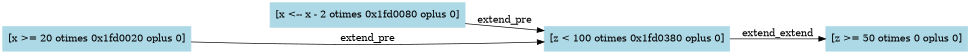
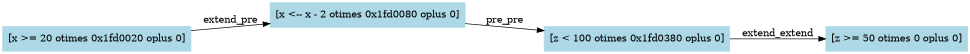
edge "[x <-- x - 2 otimes 0x1fd0080 oplus 0]" -> "[z < 100 otimes 0x1fd0380 oplus 0]": label "extend_pre" -> "pre_pre"
edge "[x >= 20 otimes 0x1fd0020 oplus 0]" -> "[z < 100 otimes 0x1fd0380 oplus 0]": now "[x >= 20 otimes 0x1fd0020 oplus 0]" -> "[x <-- x - 2 otimes 0x1fd0080 oplus 0]"
